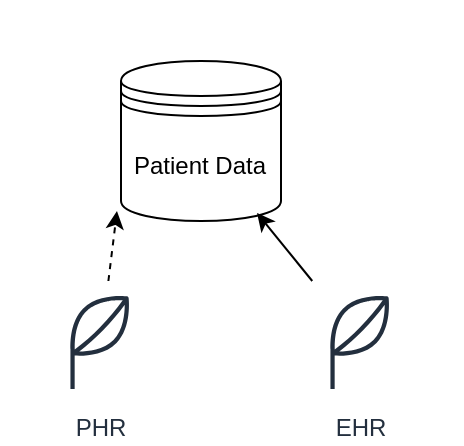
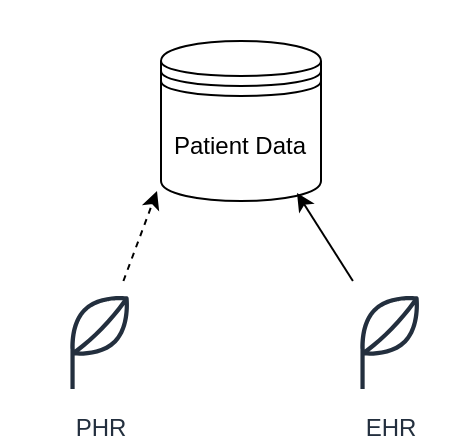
node "Patient Data": moved (201, 141) -> (241, 121)
node "EHR": moved (361, 341) -> (391, 341)
